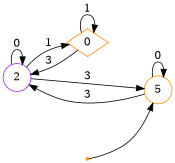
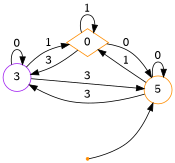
edge "0" -> "5": added, label "0"
edge "5" -> "0": added, label "1"
node "2": label "2" -> "3"
